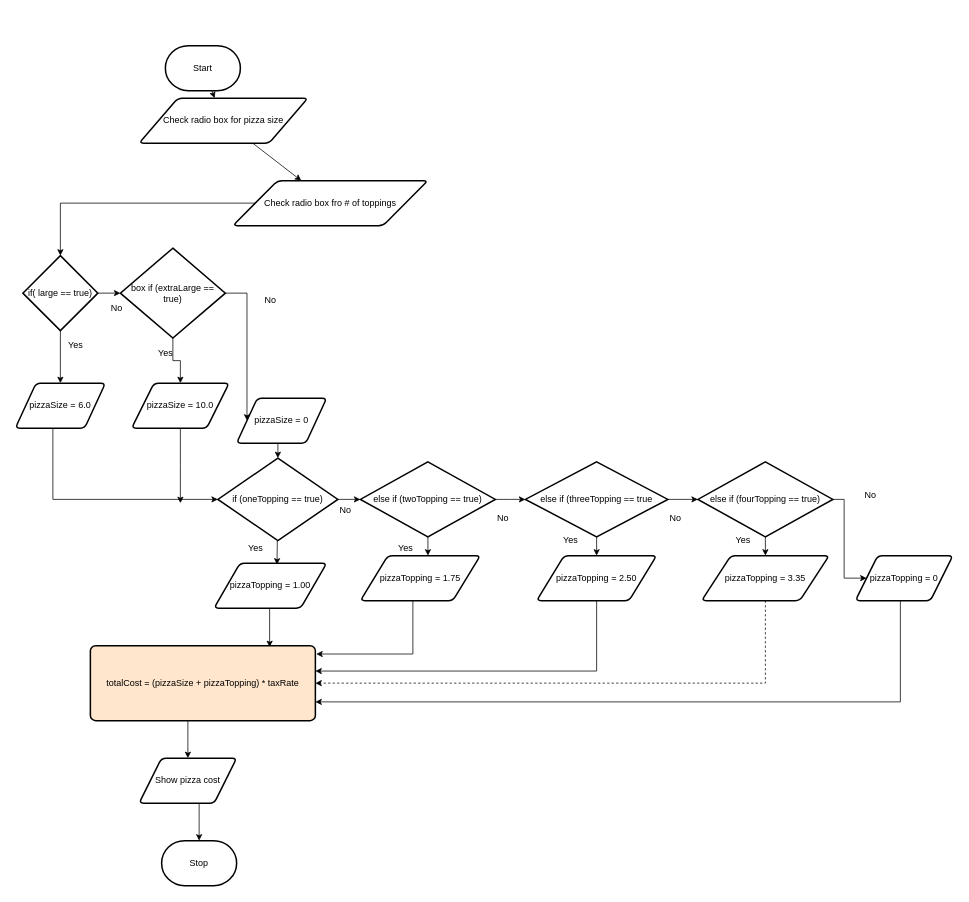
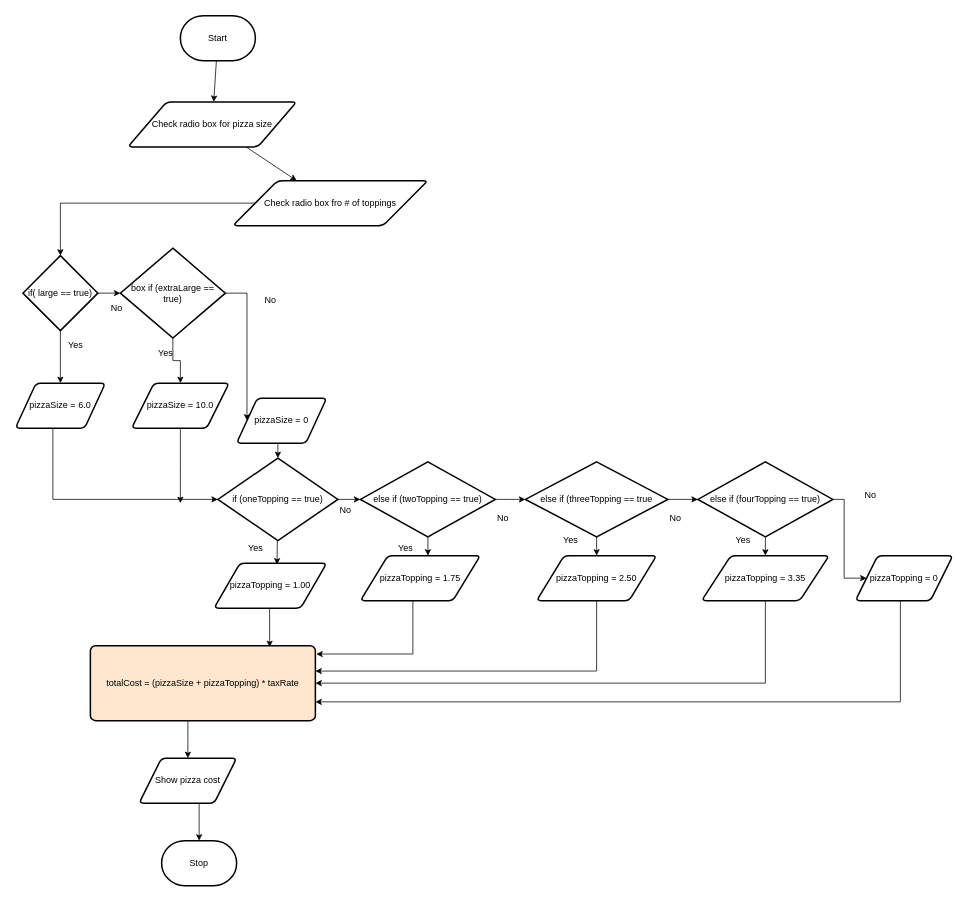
node "Start": moved (203, 68) -> (218, 38)
node "Check radio box for pizza size": moved (224, 120) -> (212, 124)
edge "pizzaTopping = 3.35" -> "totalCost = (pizzaSize + pizzaTopping) * taxRate": style dashed -> solid
